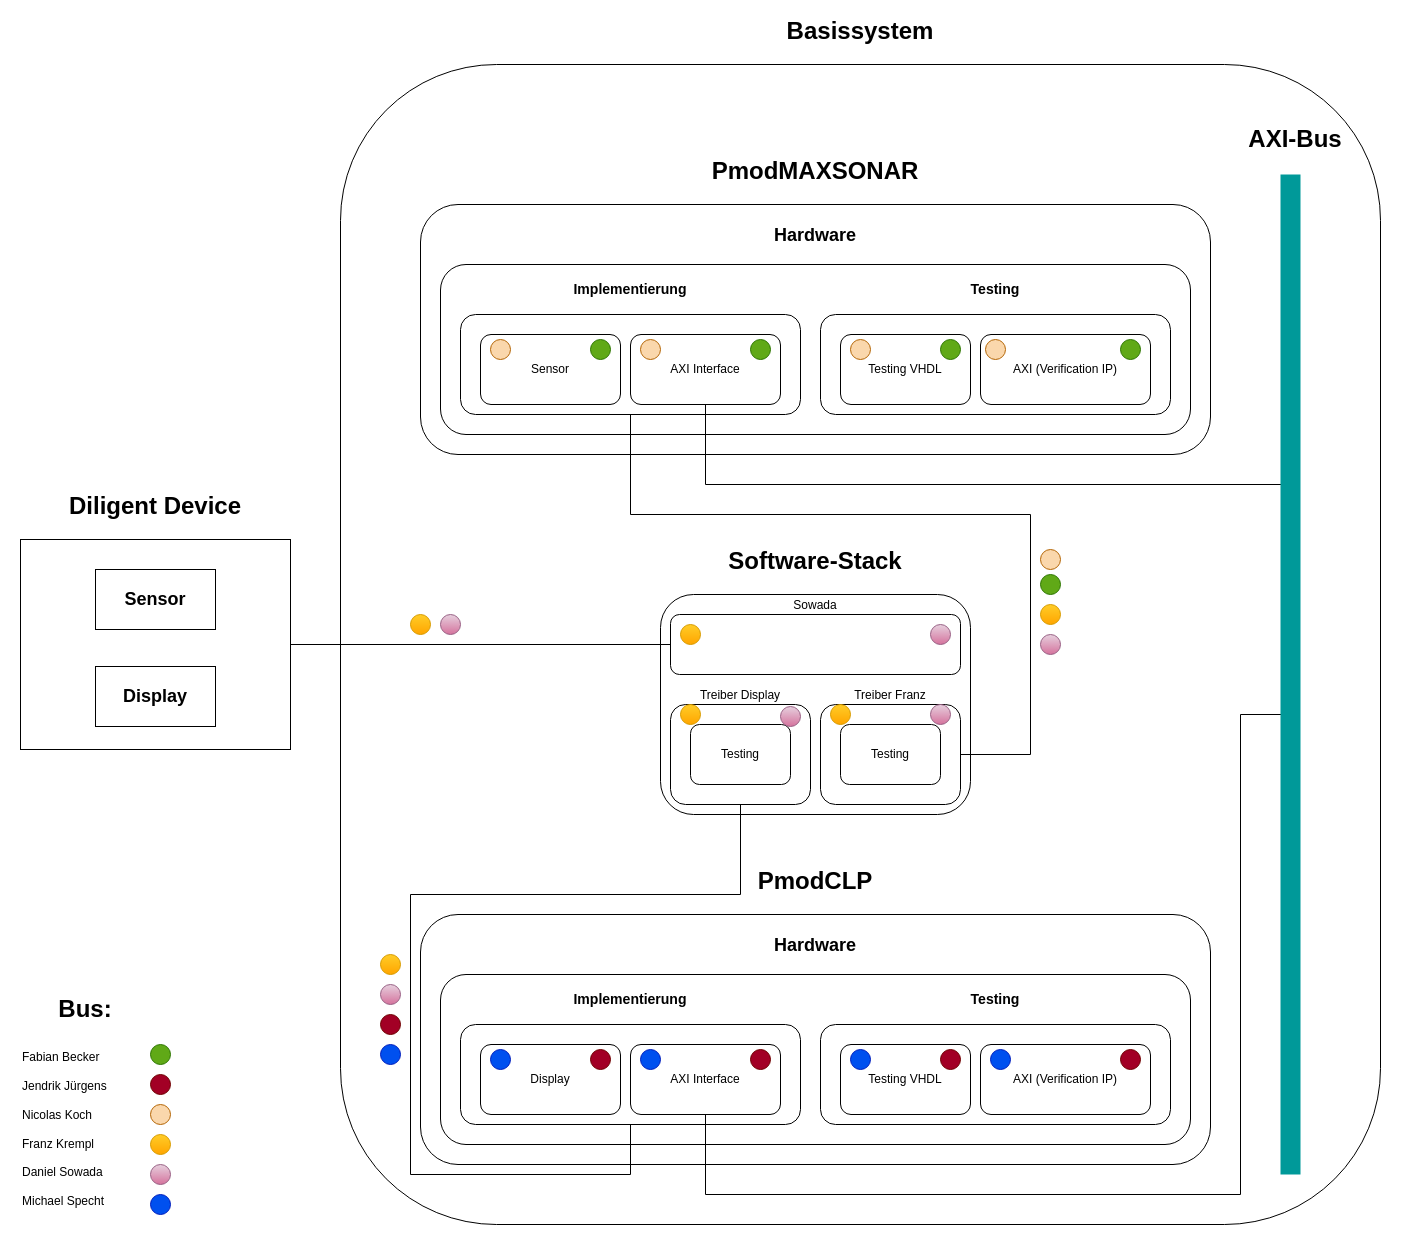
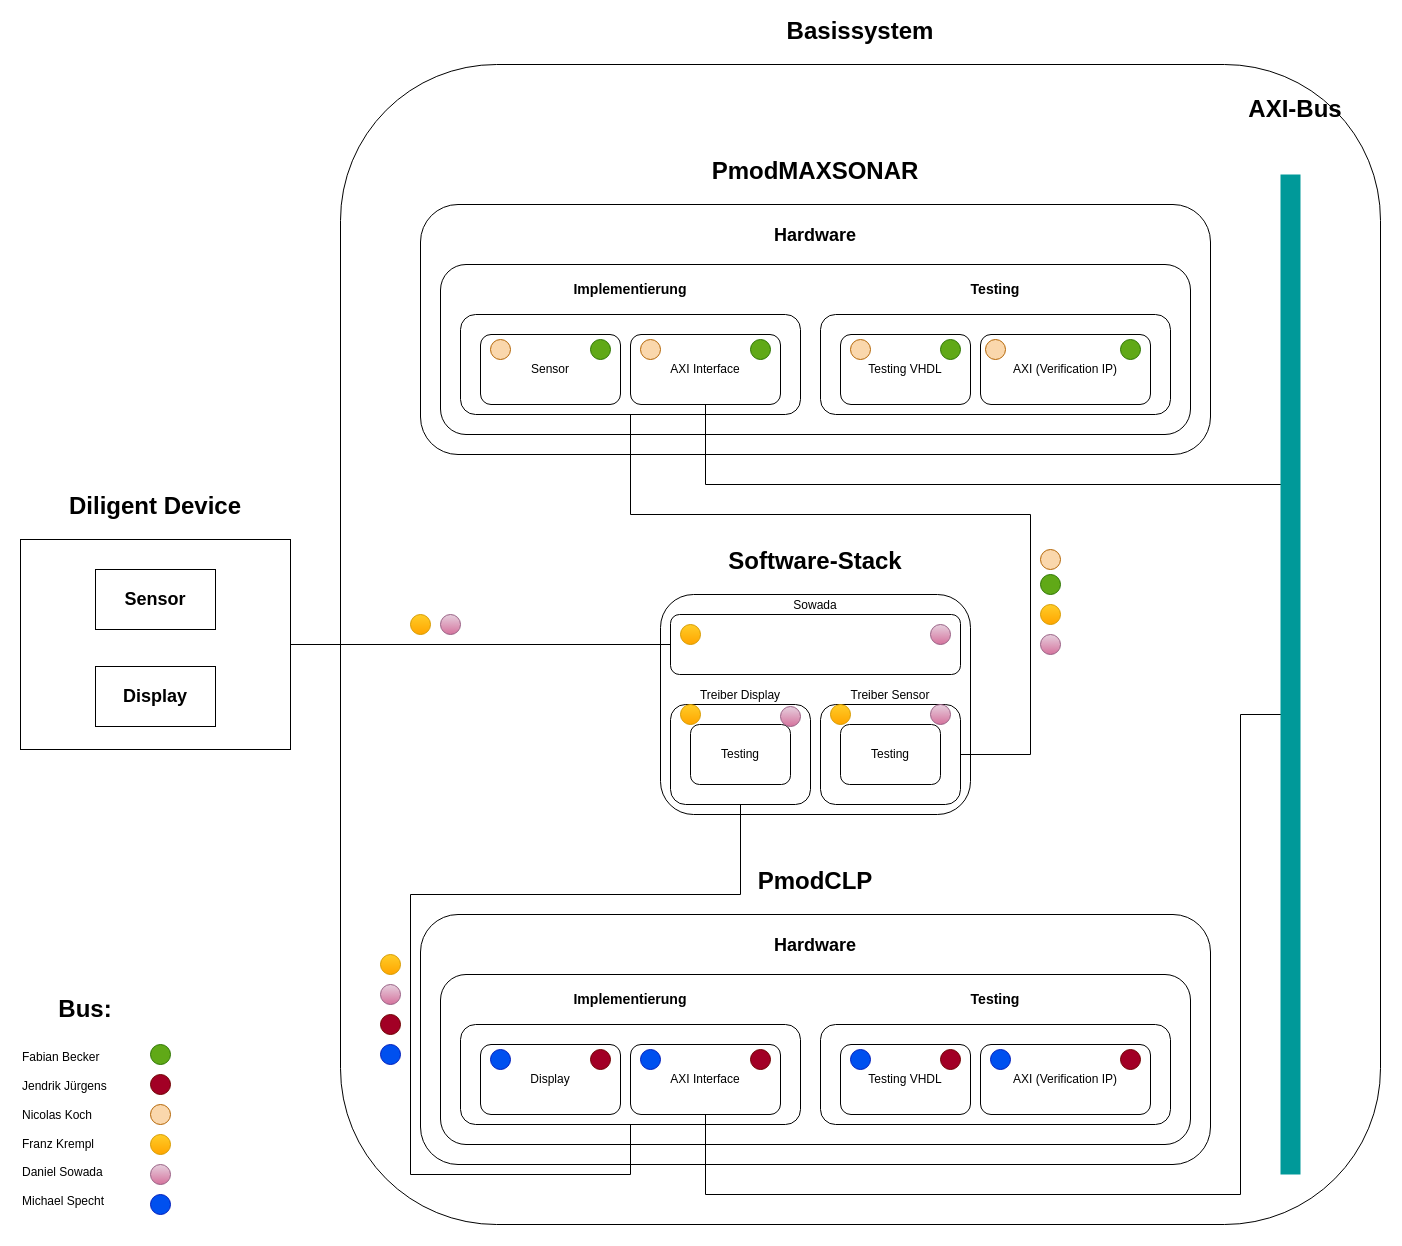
node "AXI-Bus": moved (1296, 140) -> (1296, 110)
node "Treiber Franz": label "Treiber Franz" -> "Treiber Sensor"
